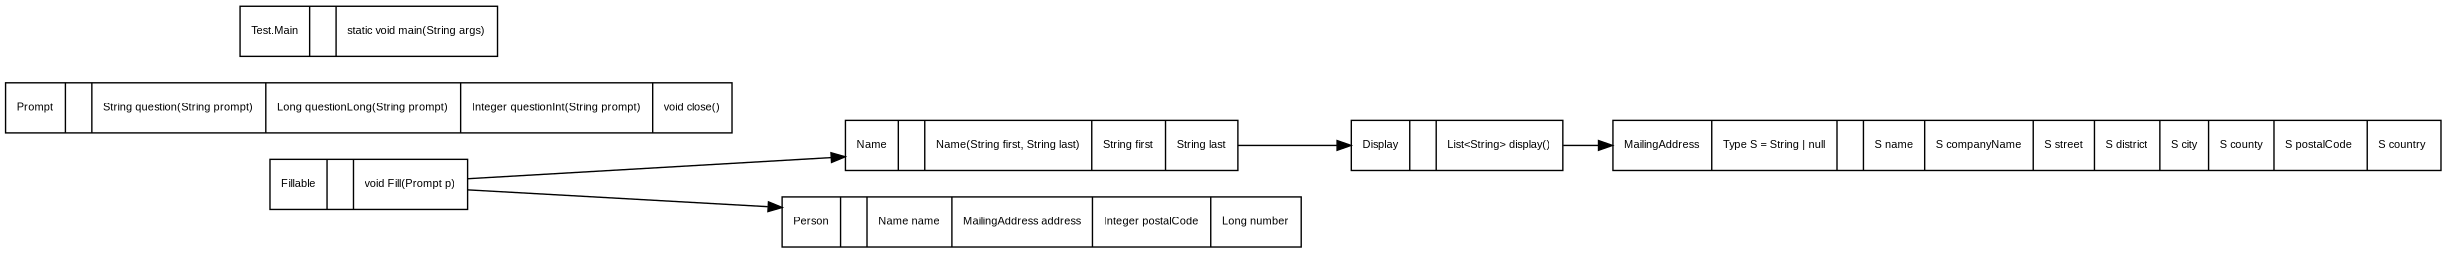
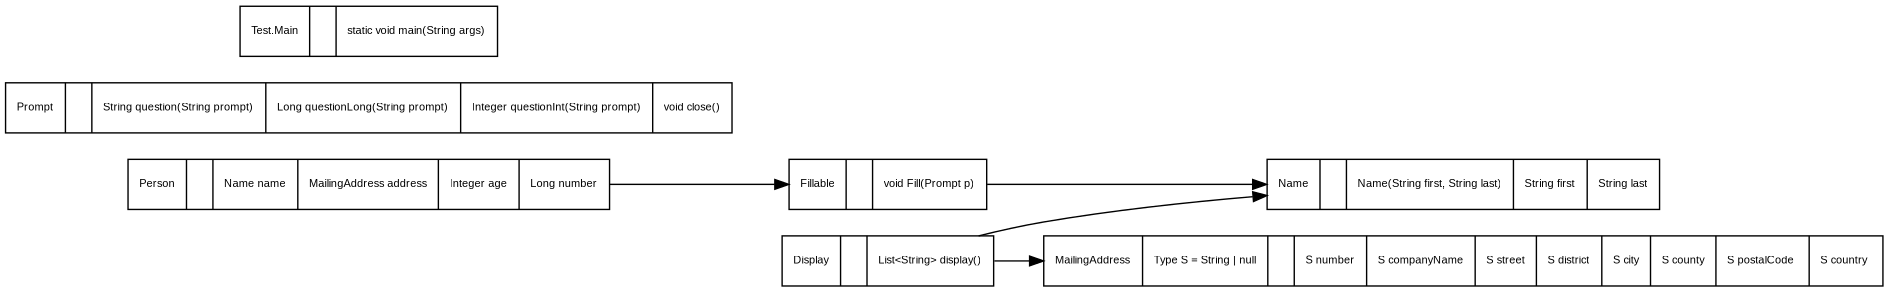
edge "Name" -> "Display": reversed
node "MailingAddress": text "S name" -> "S number"
edge "Fillable" -> "Person": reversed
node "Person": text "Integer postalCode" -> "Integer age"
